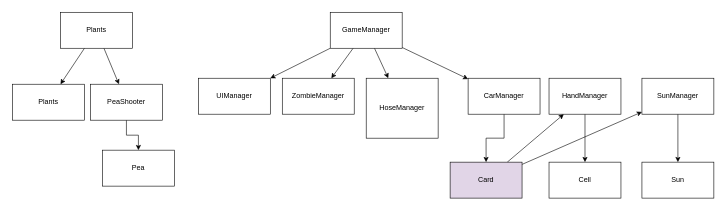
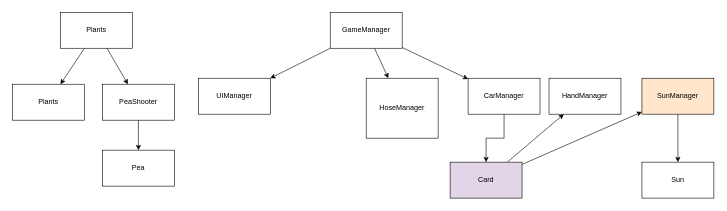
edge "GameManager" -> "ZombieManager": removed
node "ZombieManager": removed
node "SunManager": fillcolor #ffffff -> #ffe6cc
node "PeaShooter": moved (126, 102) -> (138, 102)
edge "HandManager" -> "Cell": removed
node "Cell": removed
